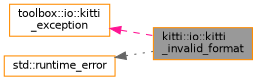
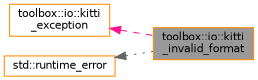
node "kitti::io::kitti _invalid_format": label "kitti::io::kitti _invalid_format" -> "toolbox::io::kitti _invalid_format"
